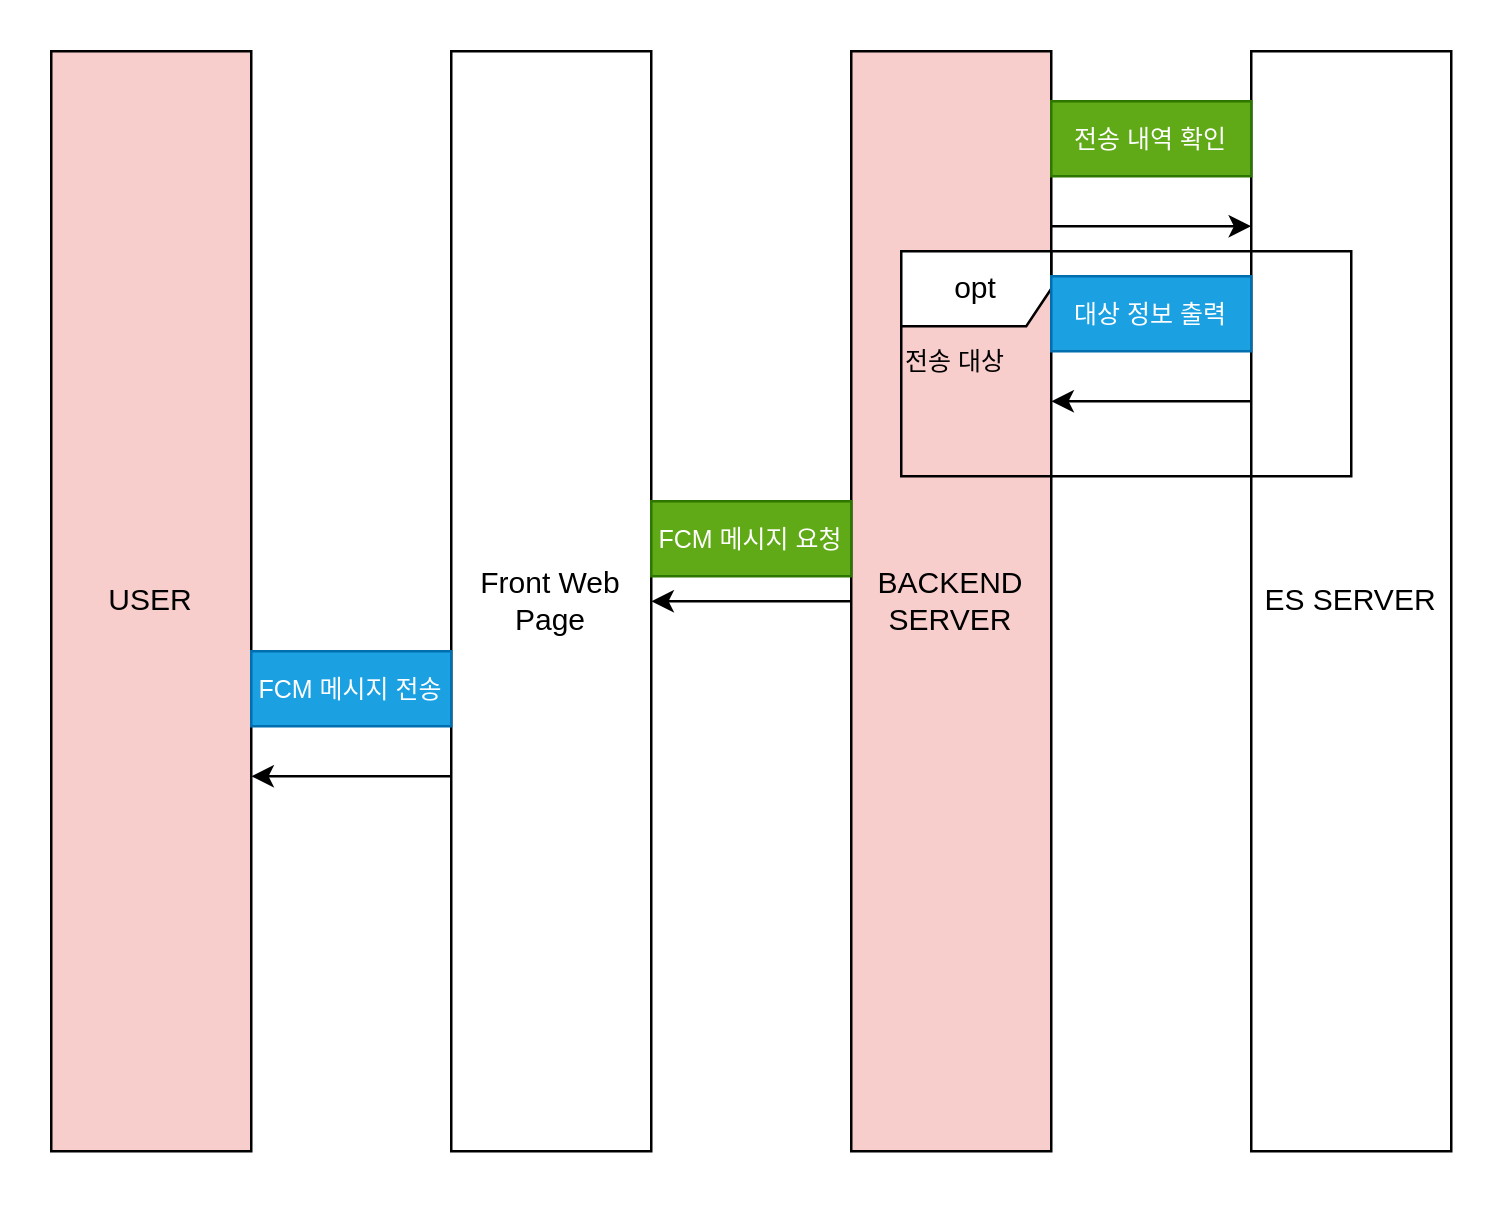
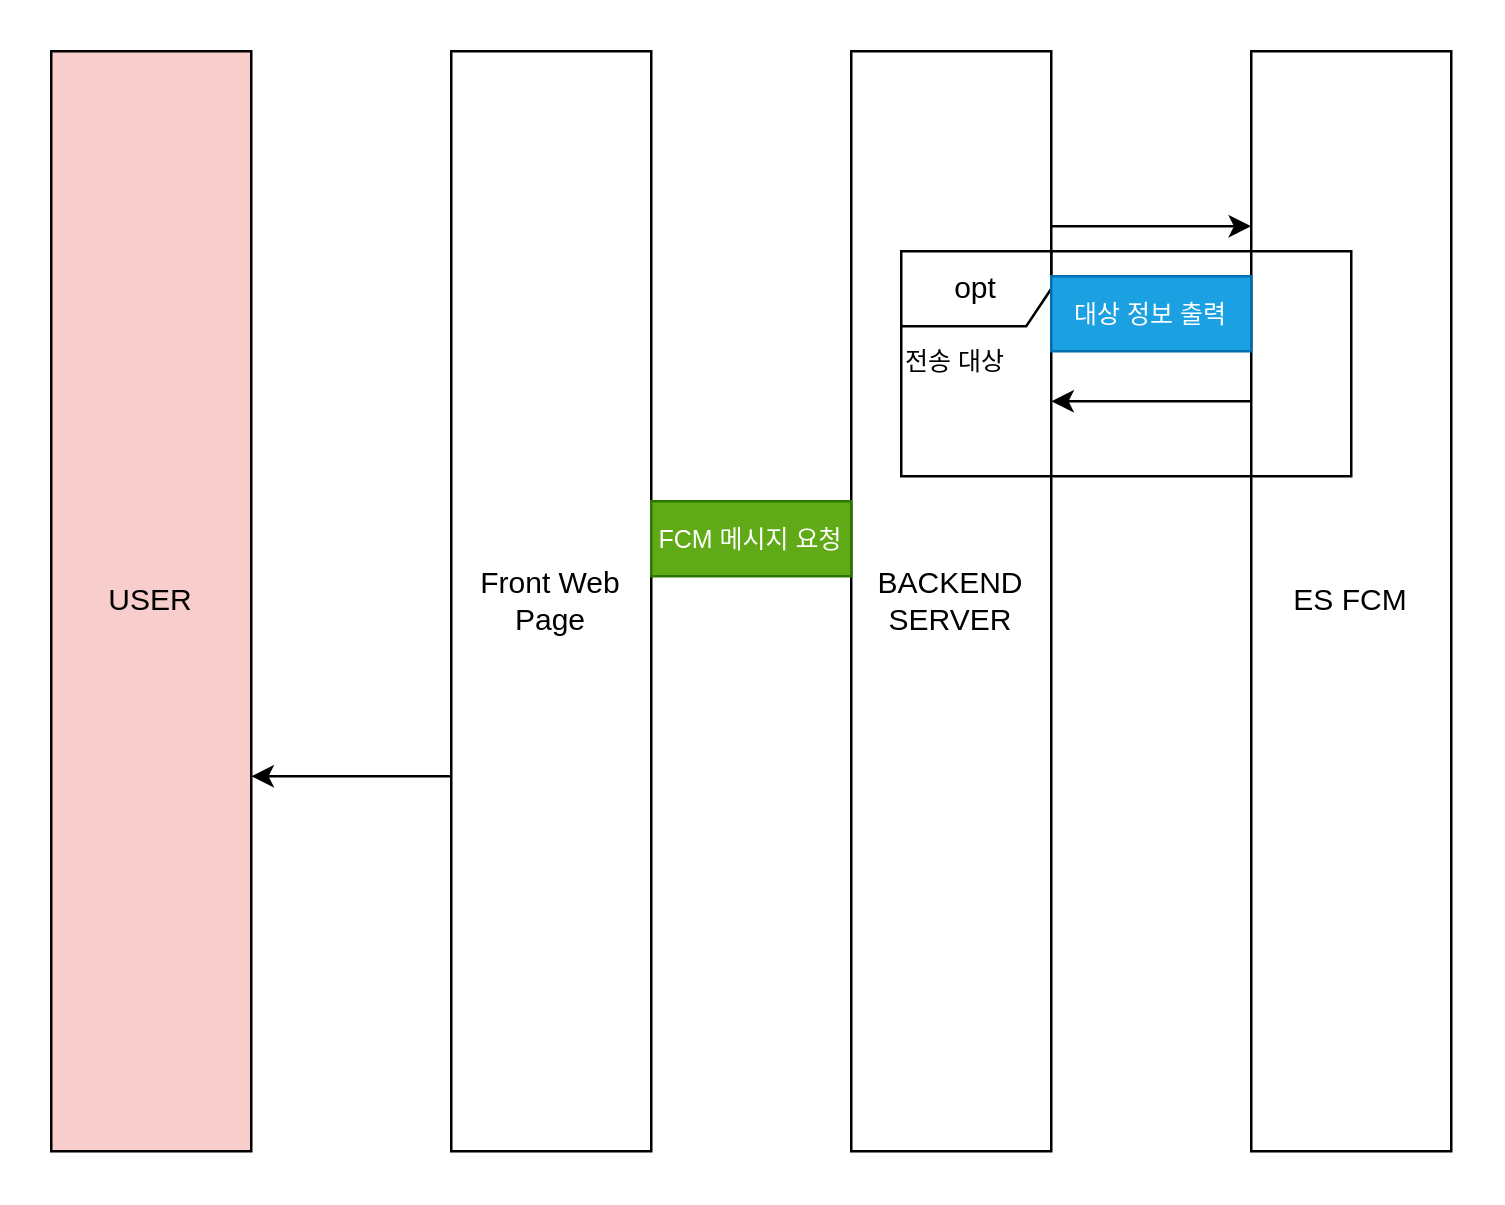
node "전송 내역 확인": removed
edge "BACKEND SERVER" -> "Front Web Page": removed
node "BACKEND SERVER": fillcolor #f8cecc -> #ffffff
node "ES SERVER": label "ES SERVER" -> "ES FCM"
node "FCM 메시지 전송": removed
